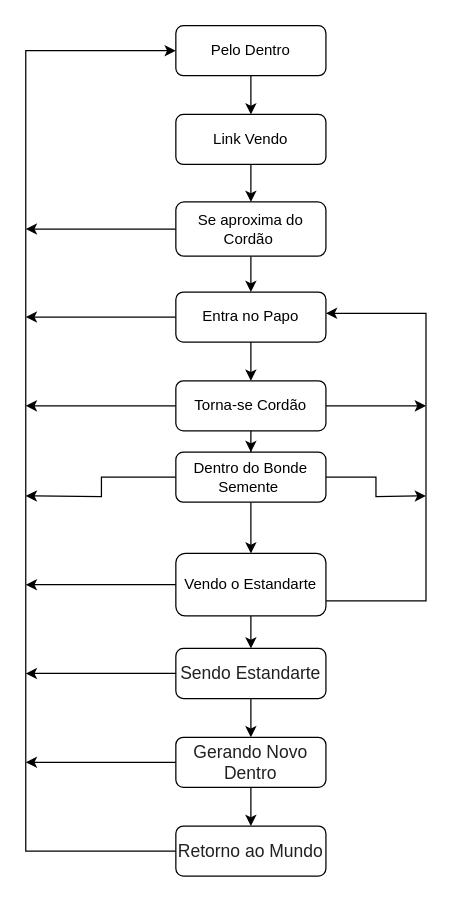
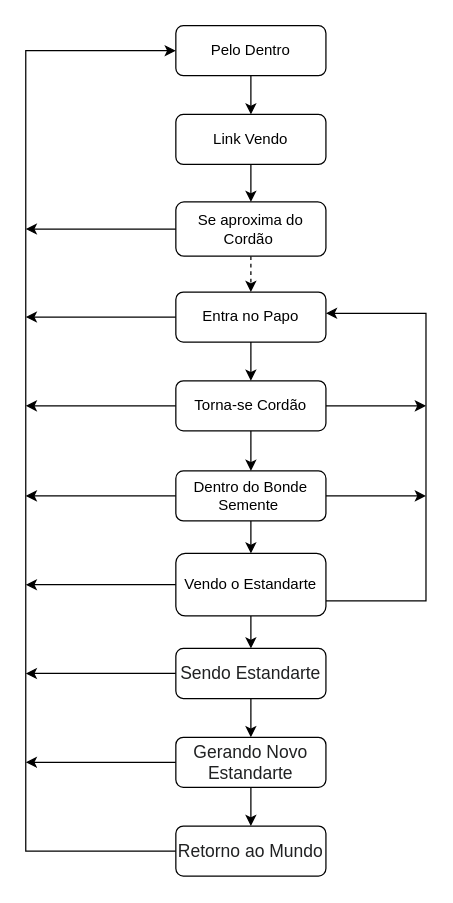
edge "Se aproxima do Cordão" -> "Entra no Papo": style solid -> dashed
node "Dentro do Bonde Semente": moved (251, 477) -> (251, 496)
node "Gerando Novo Dentro": label "Gerando Novo Dentro" -> "Gerando Novo Estandarte"
